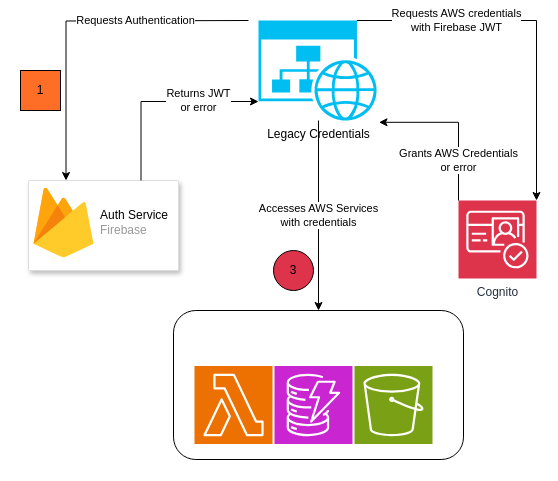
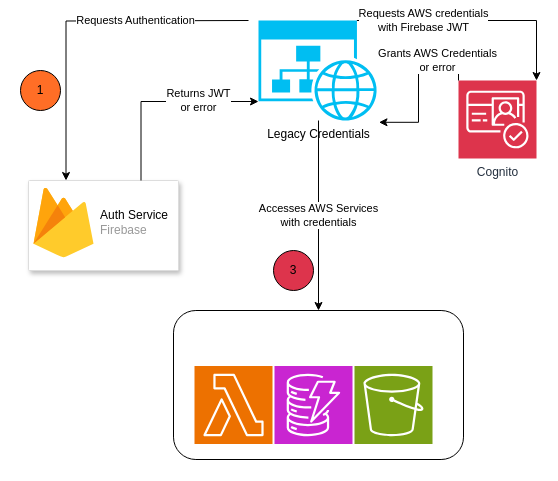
node "1": shape rectangle -> ellipse
node "Cognito": moved (498, 240) -> (498, 120)
